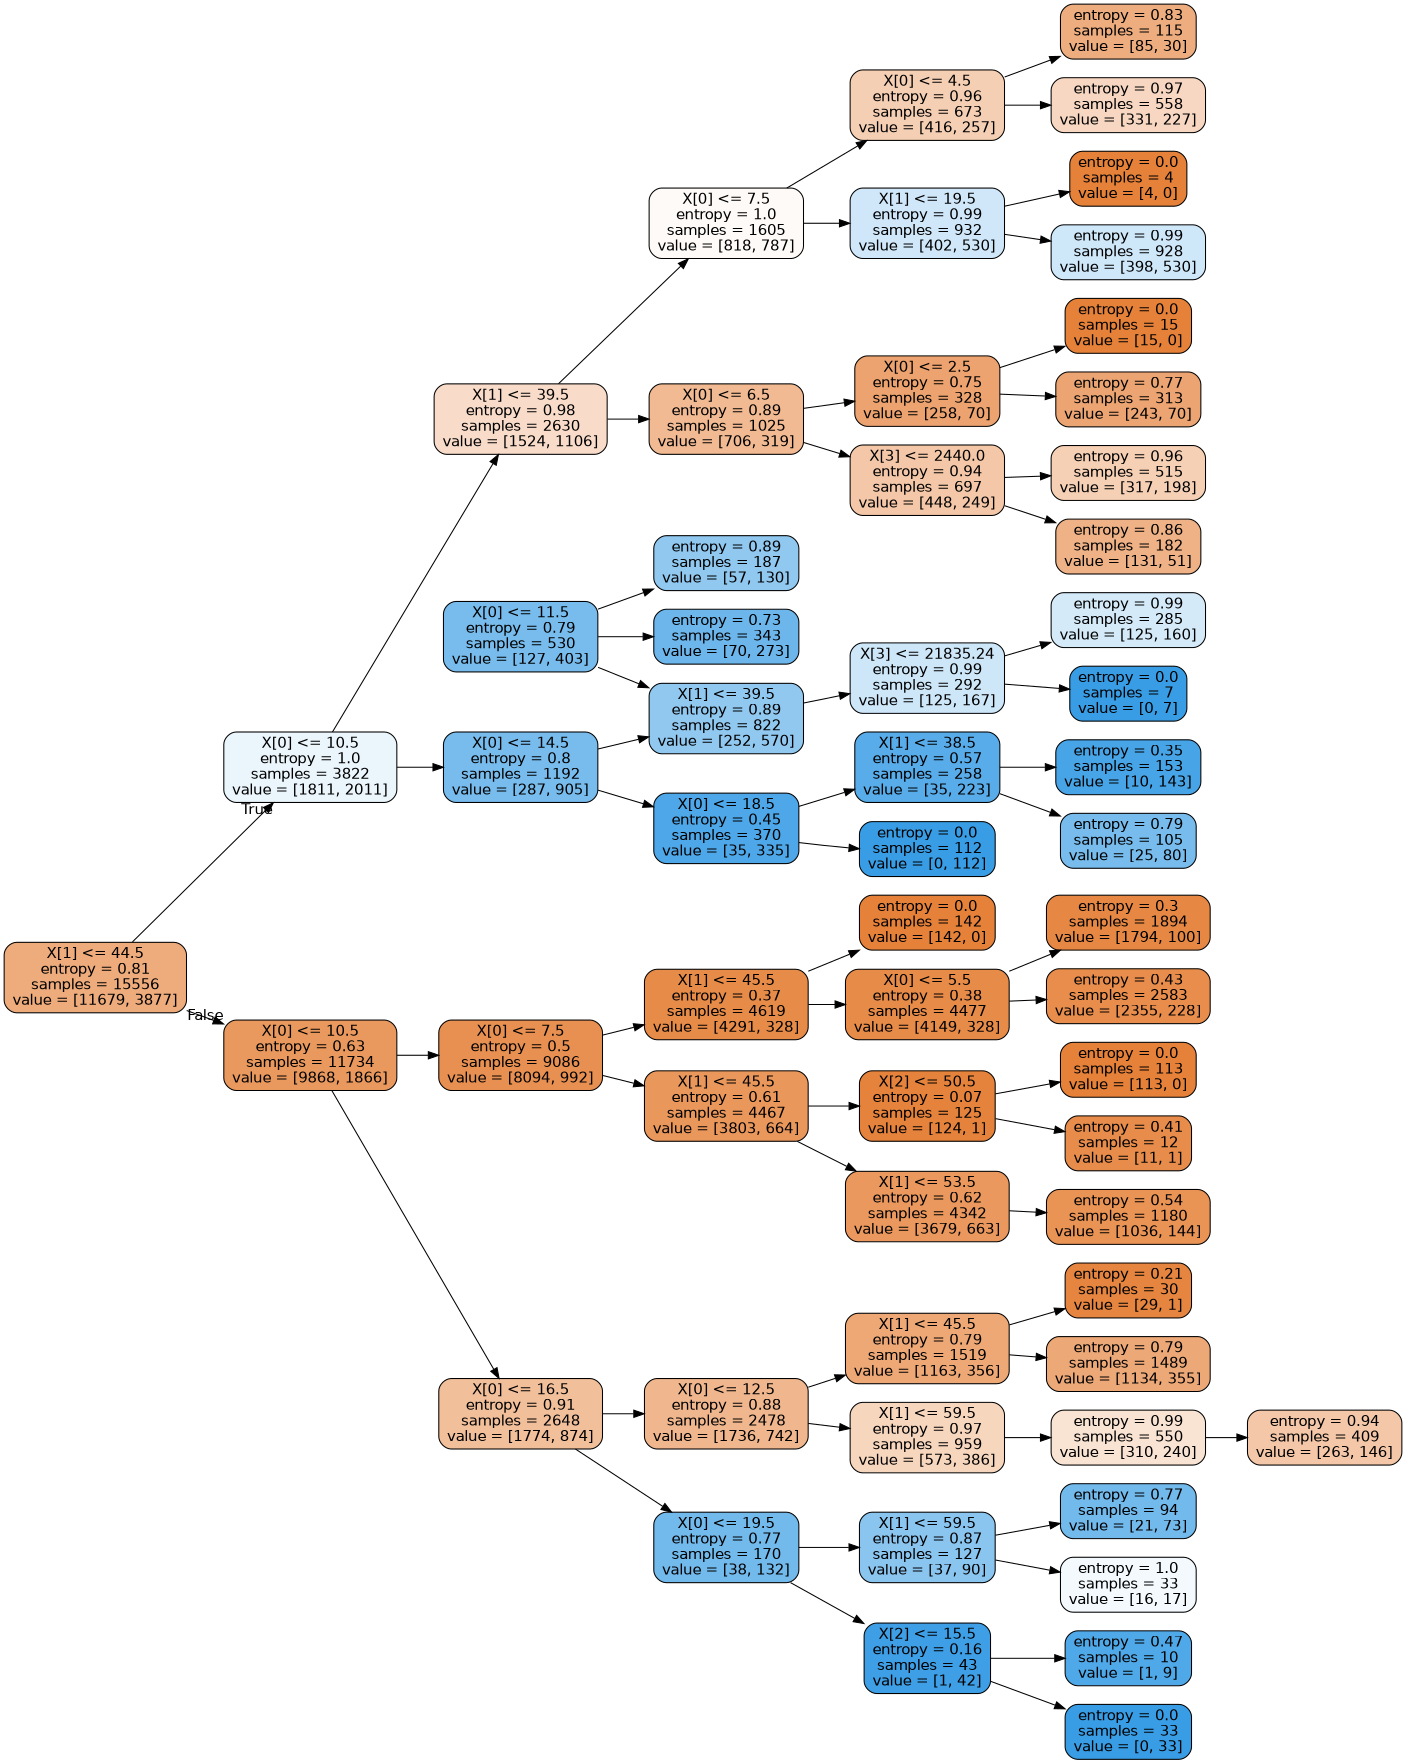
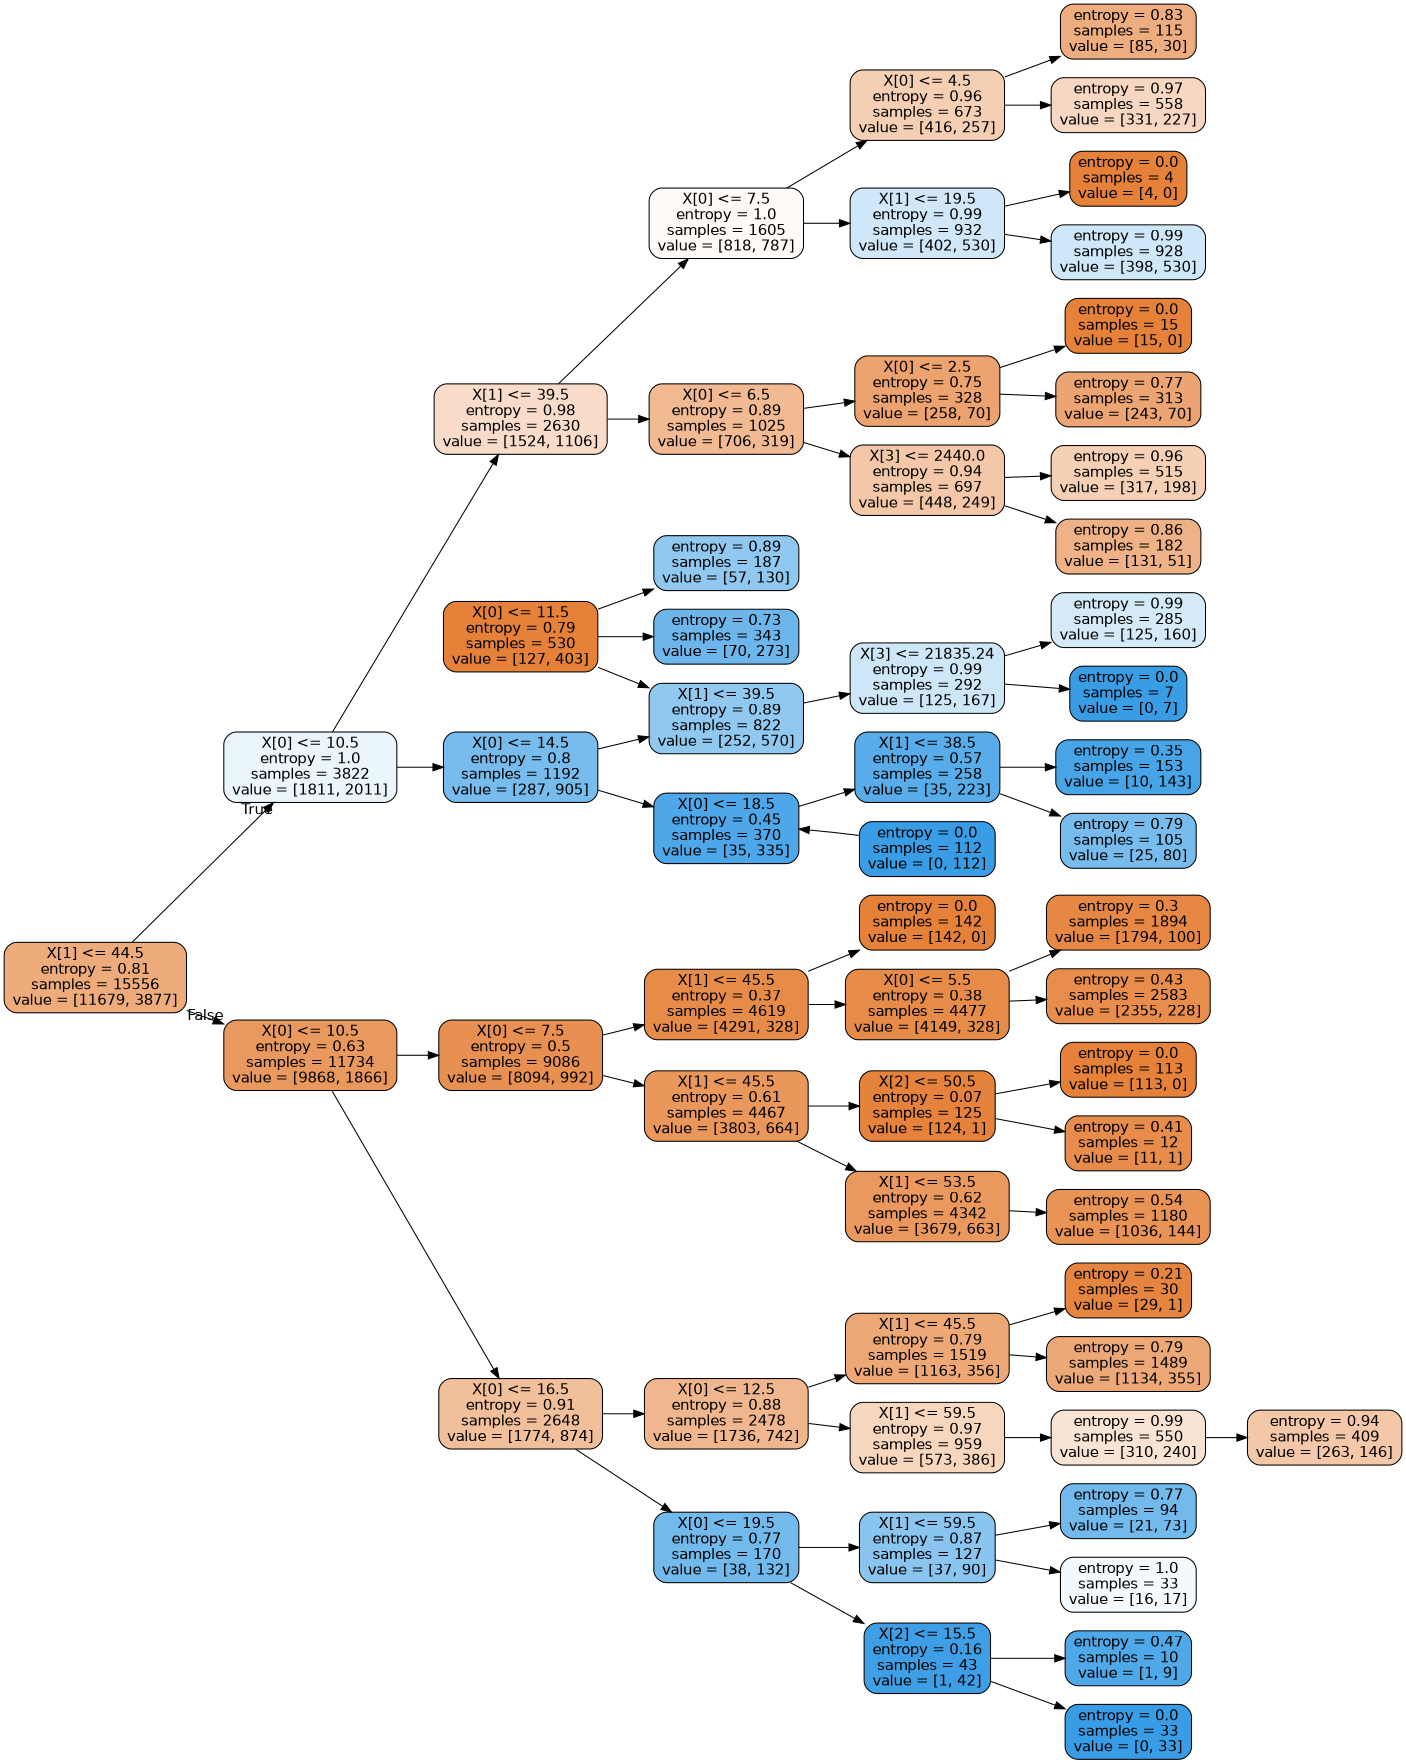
node "X[0] <= 11.5 entropy = 0.79 samples = 530 value = [127, 403]": fillcolor #77bced -> #e58139
edge "X[0] <= 18.5 entropy = 0.45 samples = 370 value = [35, 335]" -> "entropy = 0.0 samples = 112 value = [0, 112]": reversed
